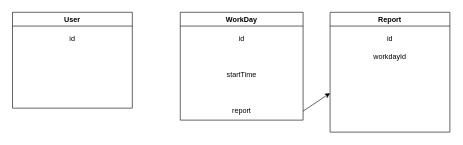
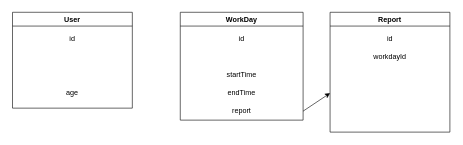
node "age": added
node "endTime": added
